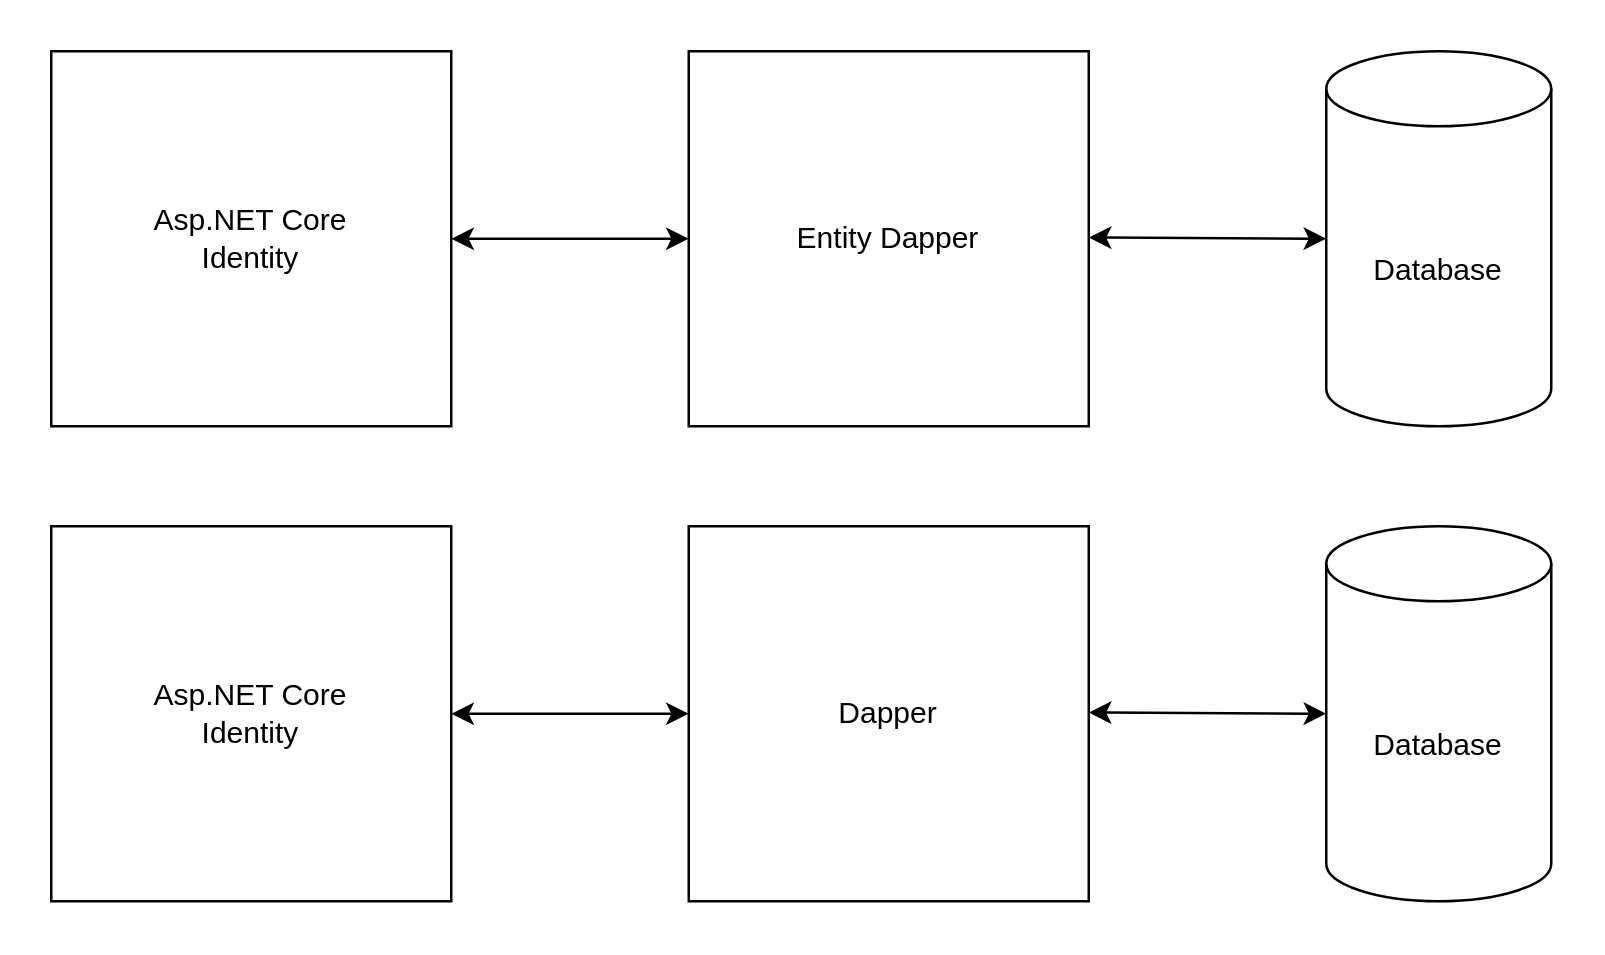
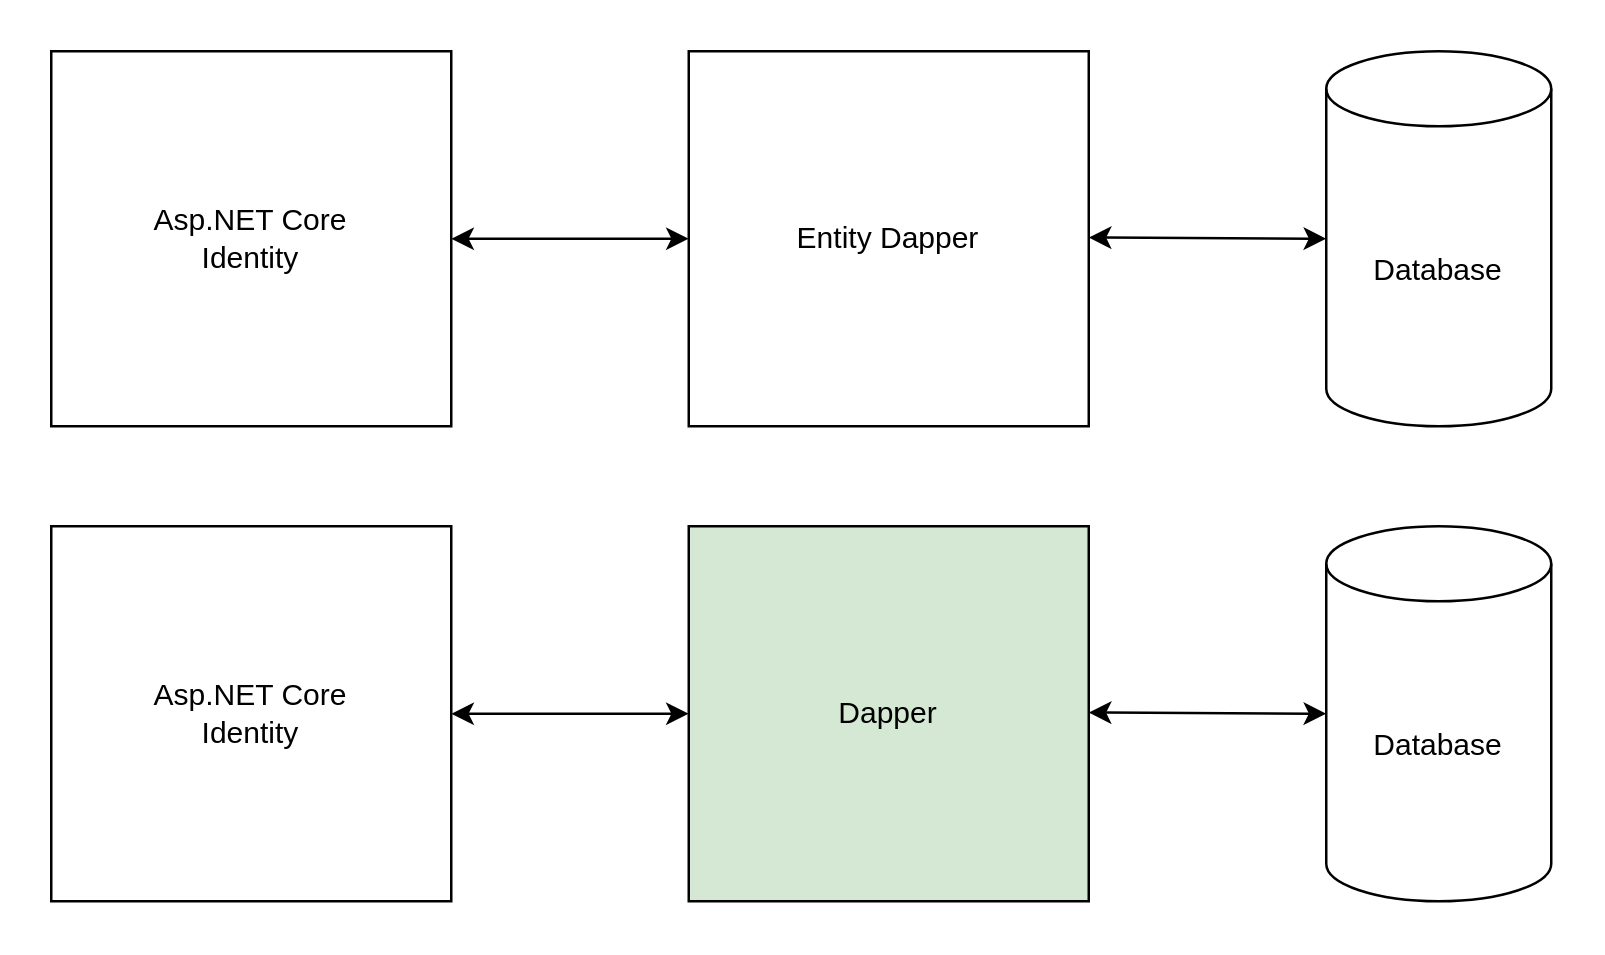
node "Dapper": fillcolor #ffffff -> #d5e8d4
